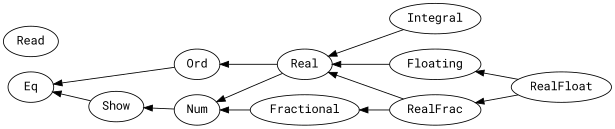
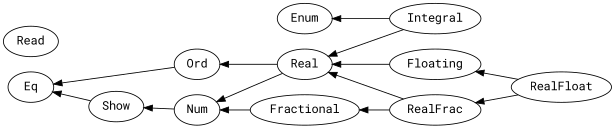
node "Enum": added
